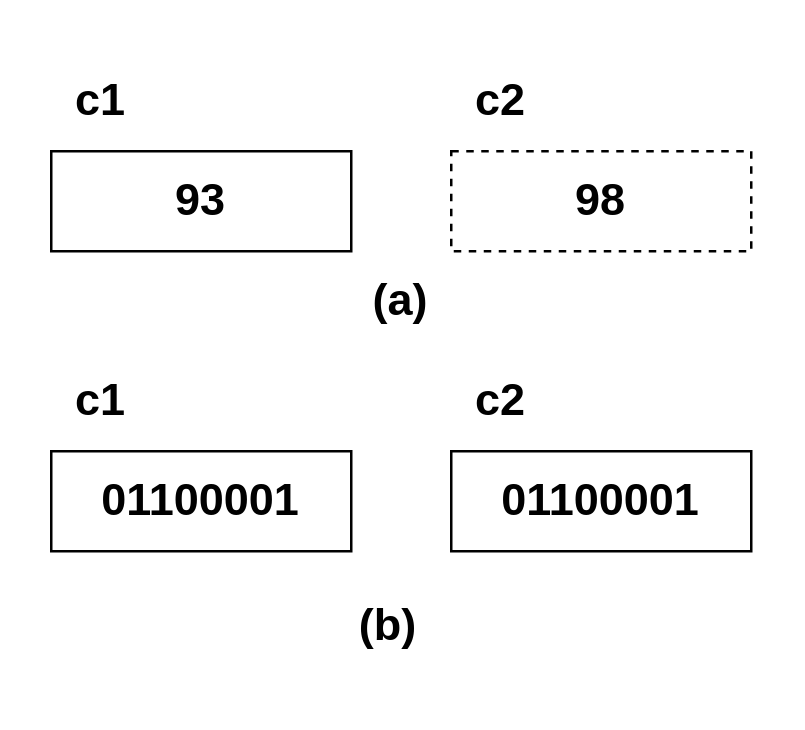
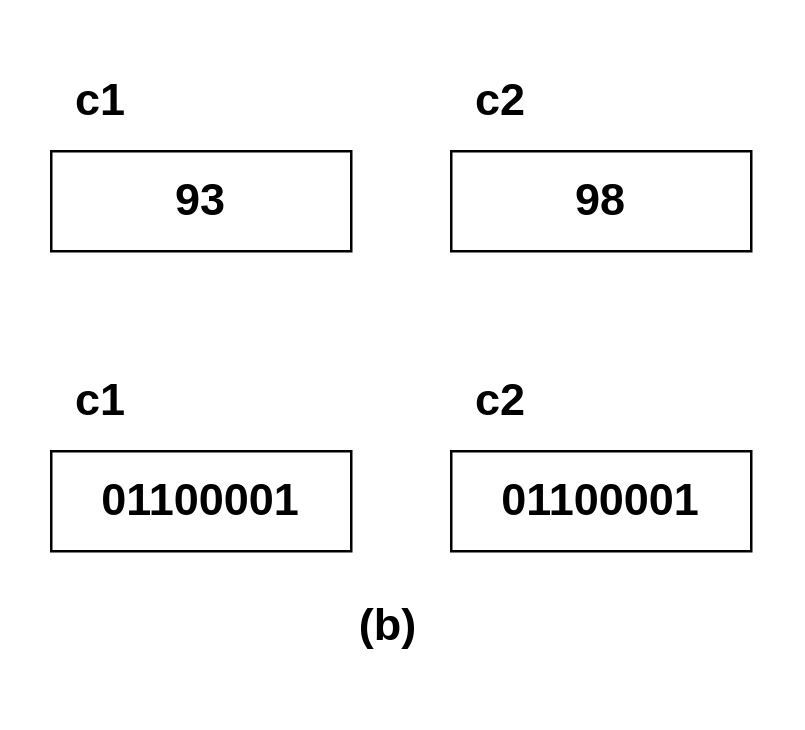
node "98": style dashed -> solid
node "(a)": removed
